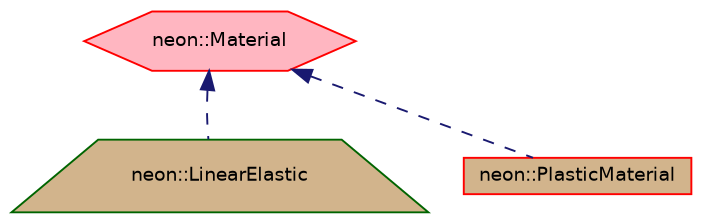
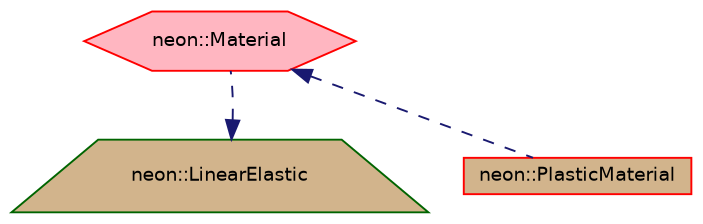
edge "neon::LinearElastic" -> "neon::Material": reversed
